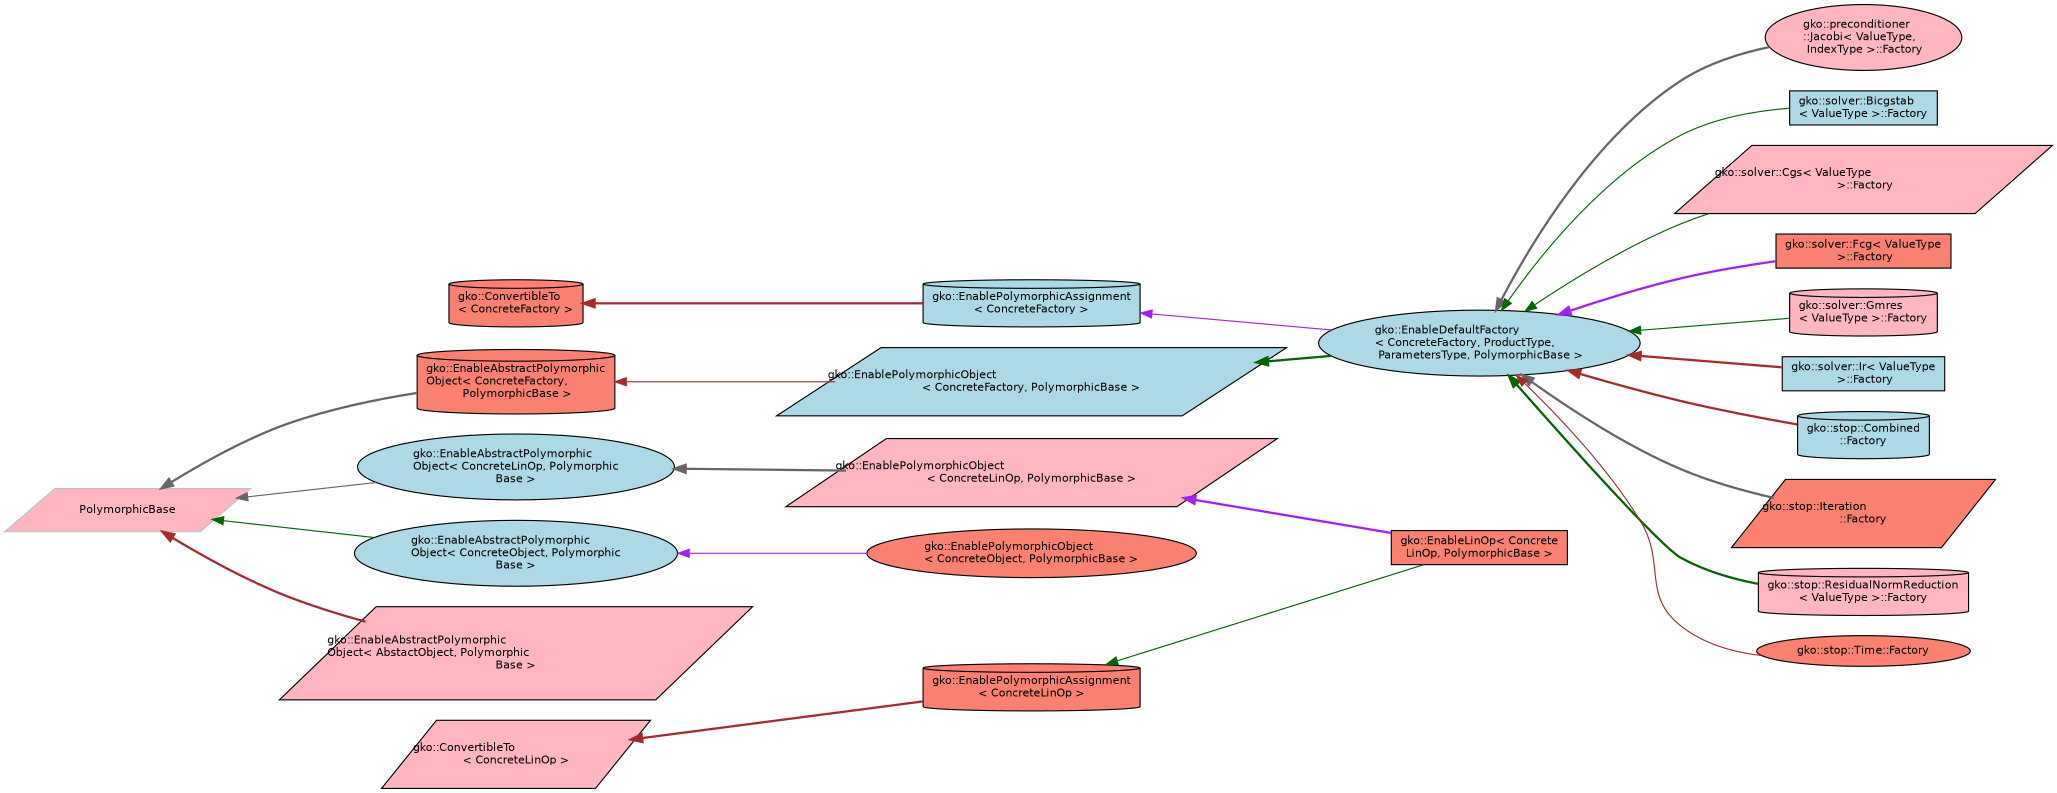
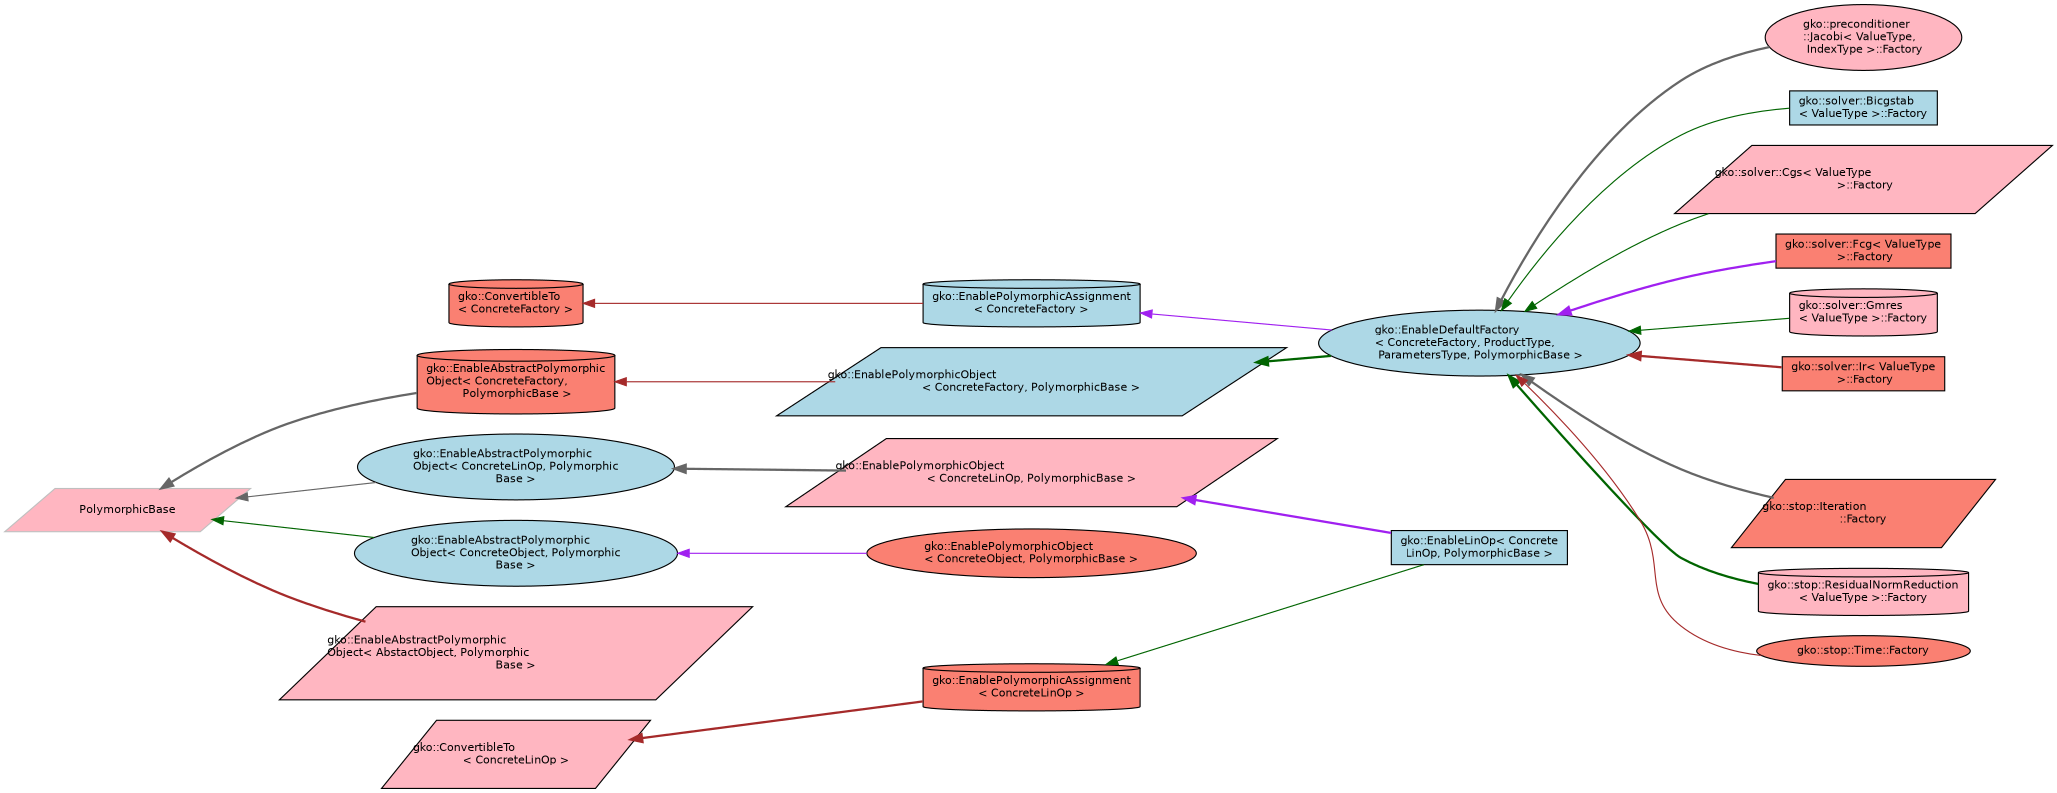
edge "gko::EnablePolymorphicAssignment < ConcreteFactory >" -> "gko::ConvertibleTo < ConcreteFactory >": style bold -> solid
node "gko::solver::Ir< ValueType >::Factory": fillcolor lightblue -> salmon
node "gko::stop::Combined ::Factory": removed
node "gko::EnableLinOp< Concrete LinOp, PolymorphicBase >": fillcolor salmon -> lightblue
